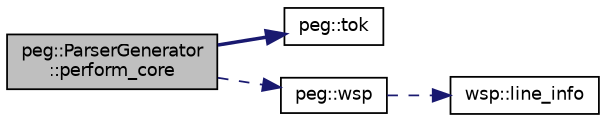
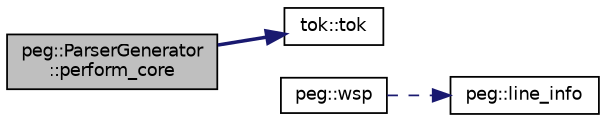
node "peg::tok": label "peg::tok" -> "tok::tok"
edge "peg::ParserGenerator ::perform_core" -> "peg::wsp": removed
node "wsp::line_info": label "wsp::line_info" -> "peg::line_info"
